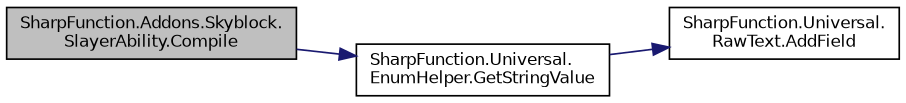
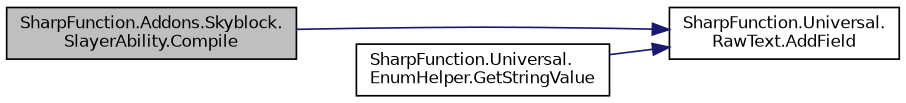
edge "SharpFunction.Addons.Skyblock. SlayerAbility.Compile" -> "SharpFunction.Universal. EnumHelper.GetStringValue": now "SharpFunction.Addons.Skyblock. SlayerAbility.Compile" -> "SharpFunction.Universal. RawText.AddField"
